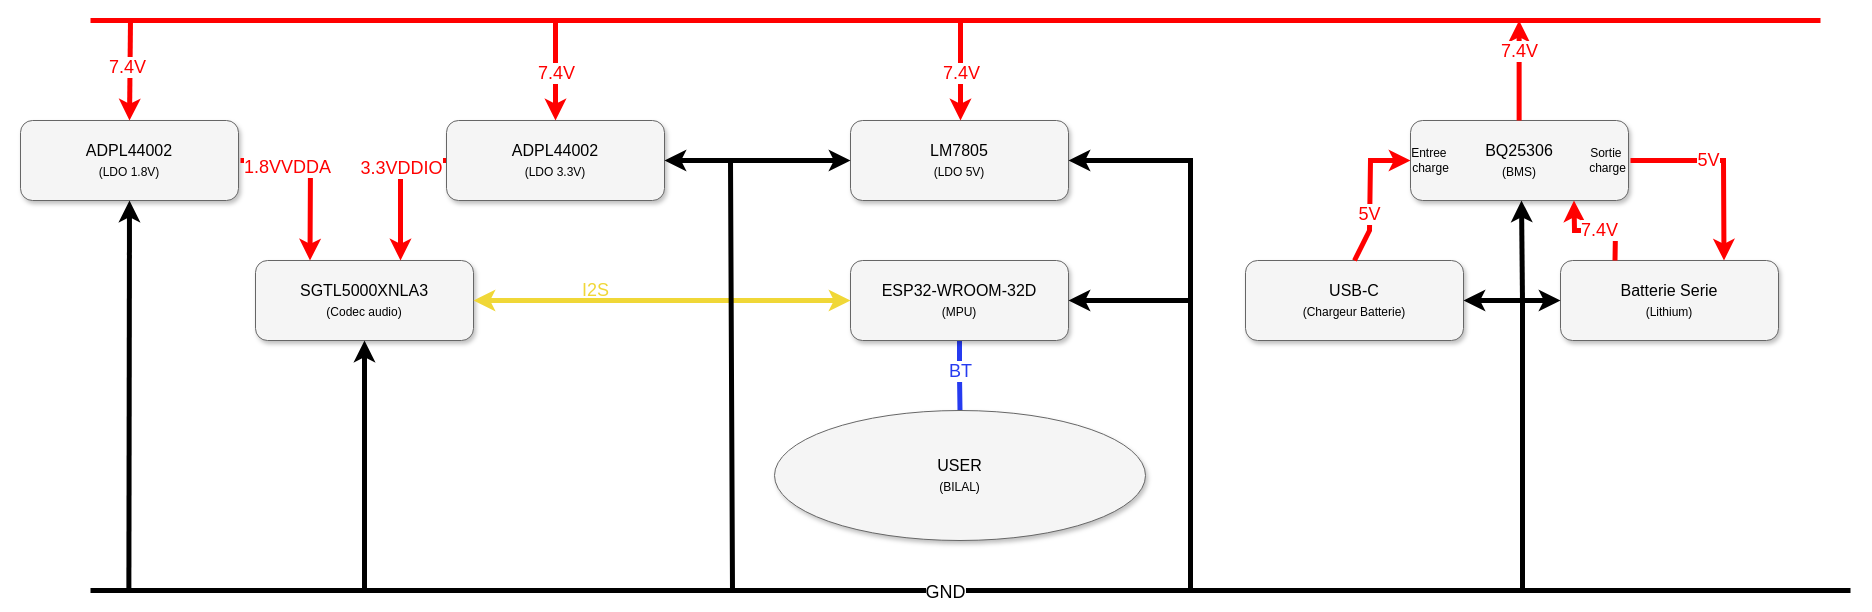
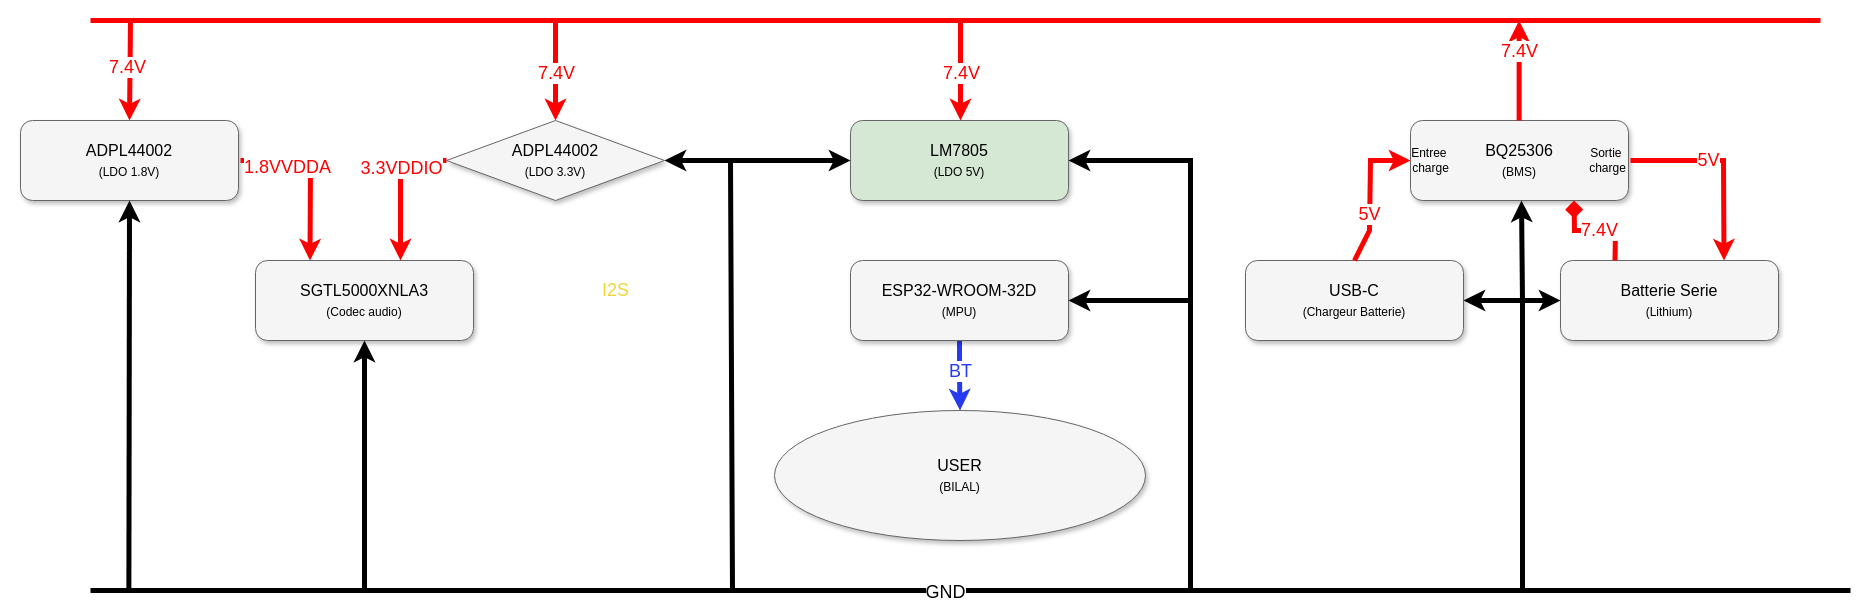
node "ADPL44002 (LDO 3.3V)": shape rounded rectangle -> diamond
node "LM7805 (LDO 5V)": fillcolor #f5f5f5 -> #d5e8d4
edge "Batterie Serie (Lithium)" -> "BQ25306 (BMS)": arrowhead classic -> diamond
node "I2S": moved (596, 291) -> (616, 291)
edge "SGTL5000XNLA3 (Codec audio)" -- "ESP32-WROOM-32D (MPU)": removed
edge "ESP32-WROOM-32D (MPU)" -- "USER (BILAL)": arrowhead none -> classic
